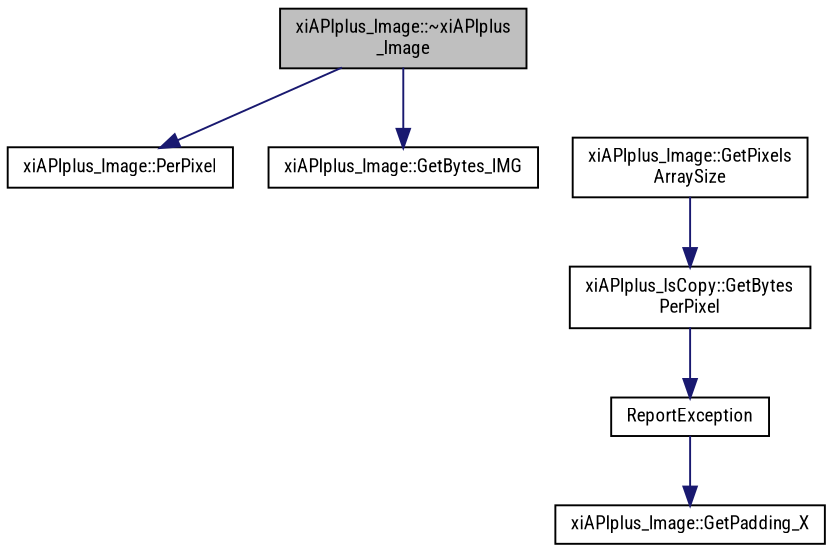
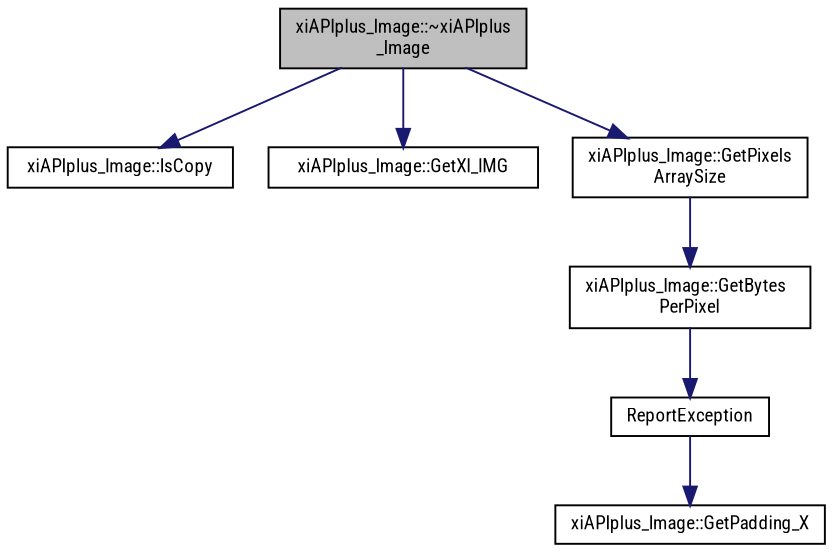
edge "xiAPIplus_Image::~xiAPIplus _Image" -> "xiAPIplus_Image::GetPixels ArraySize": added
node "xiAPIplus_Image::PerPixel": label "xiAPIplus_Image::PerPixel" -> "xiAPIplus_Image::IsCopy"
node "xiAPIplus_Image::GetBytes_IMG": label "xiAPIplus_Image::GetBytes_IMG" -> "xiAPIplus_Image::GetXI_IMG"
node "xiAPIplus_IsCopy::GetBytes PerPixel": label "xiAPIplus_IsCopy::GetBytes PerPixel" -> "xiAPIplus_Image::GetBytes PerPixel"
